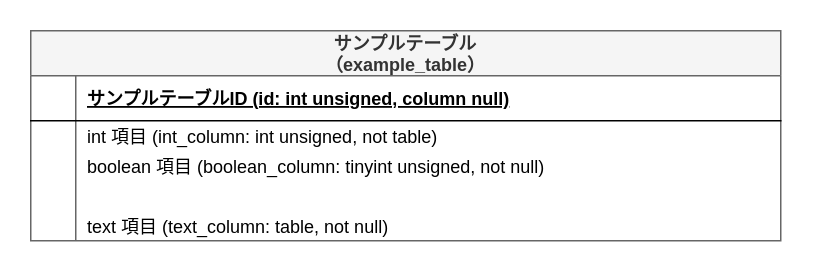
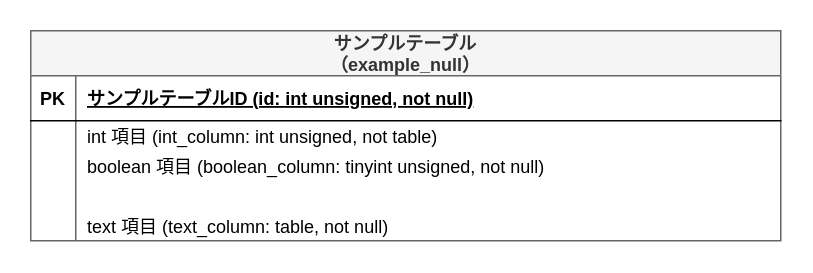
node "サンプルテーブル （example_table）": label "サンプルテーブル （example_table）" -> "サンプルテーブル （example_null）"
node "PK": added
node "サンプルテーブルID (id: int unsigned, column null)": label "サンプルテーブルID (id: int unsigned, column null)" -> "サンプルテーブルID (id: int unsigned, not null)"
